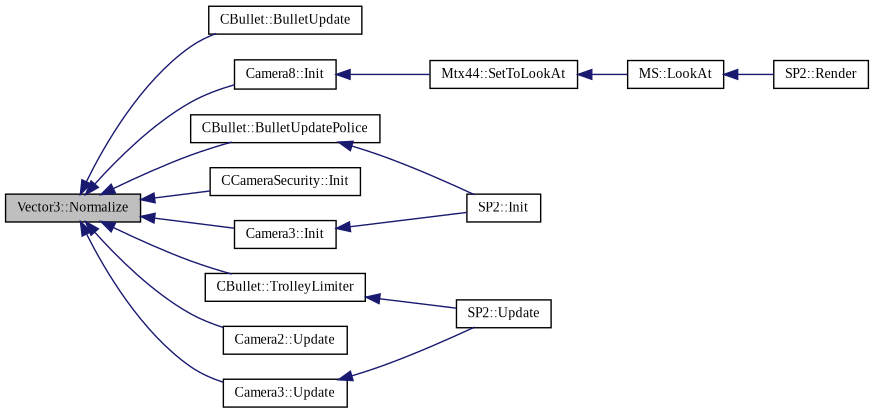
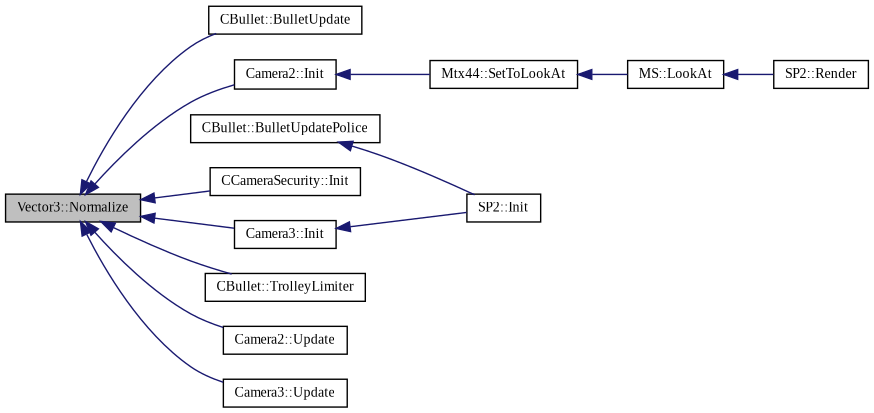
node "Camera8::Init": label "Camera8::Init" -> "Camera2::Init"
edge "CBullet::BulletUpdatePolice" -> "Vector3::Normalize": removed
node "SP2::Update": removed
